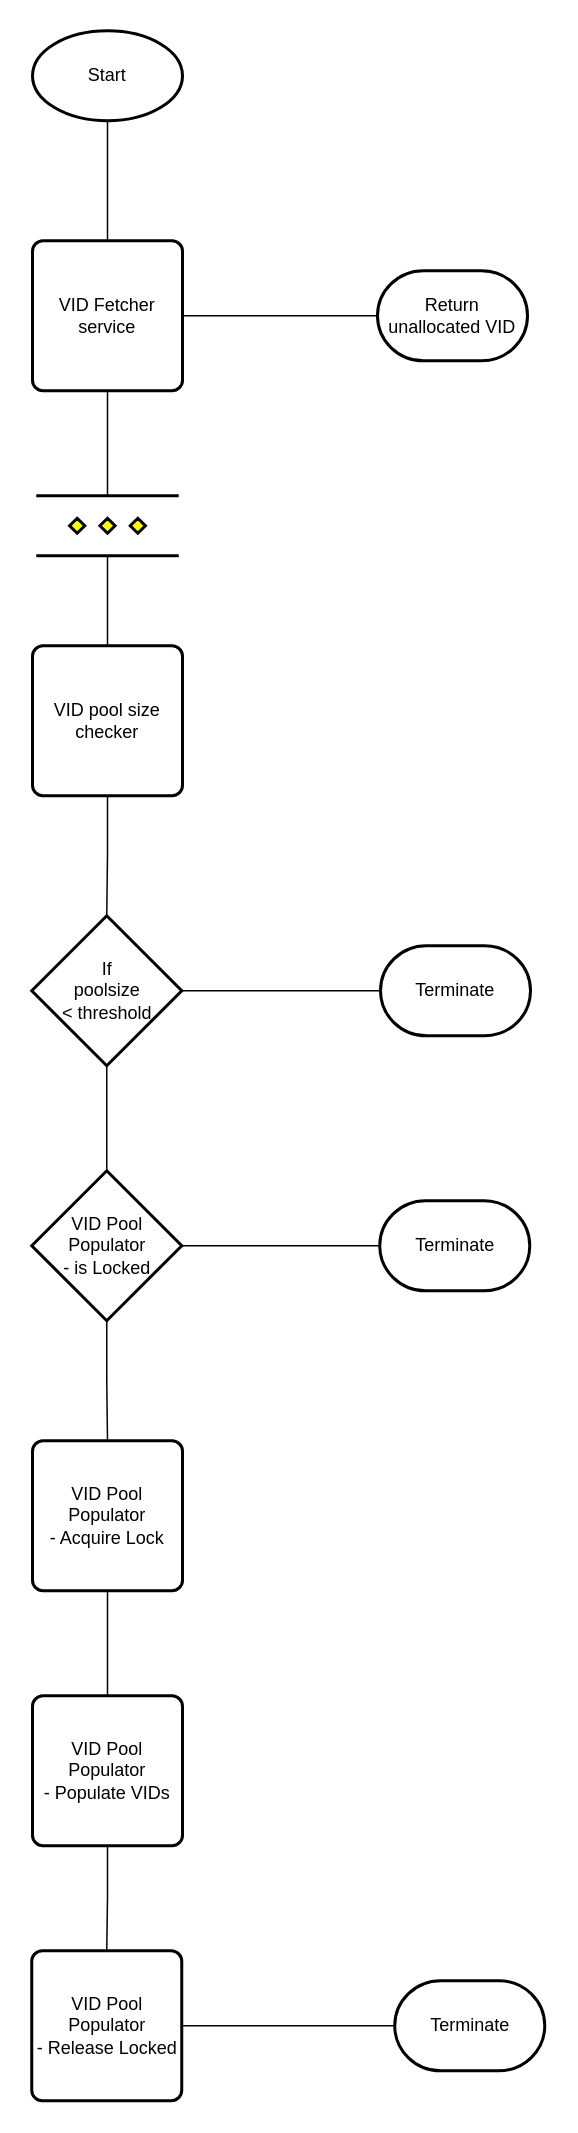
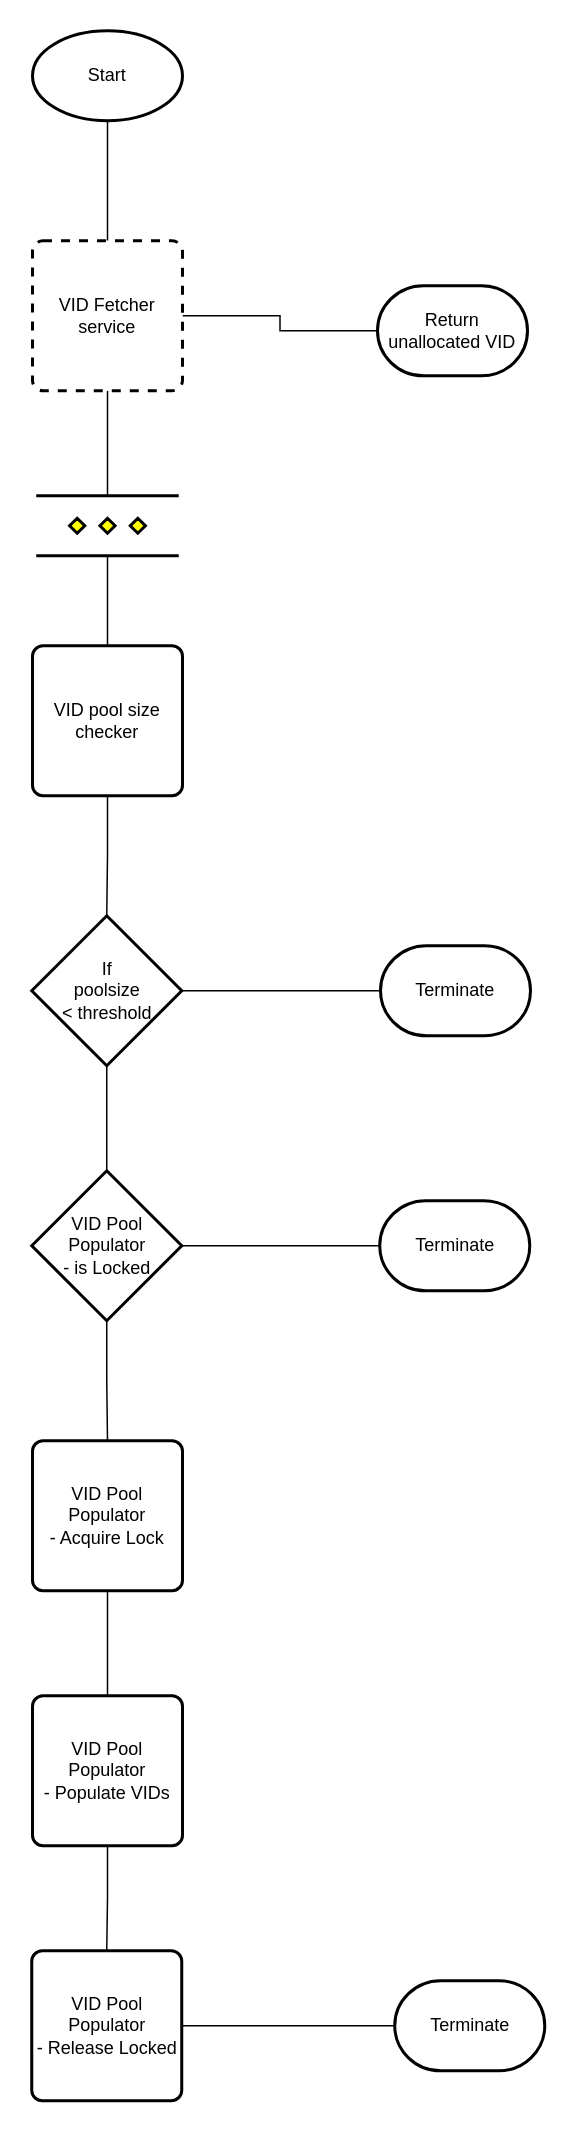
node "VID Fetcher service": style solid -> dashed
node "Return unallocated VID": moved (452, 316) -> (452, 331)
